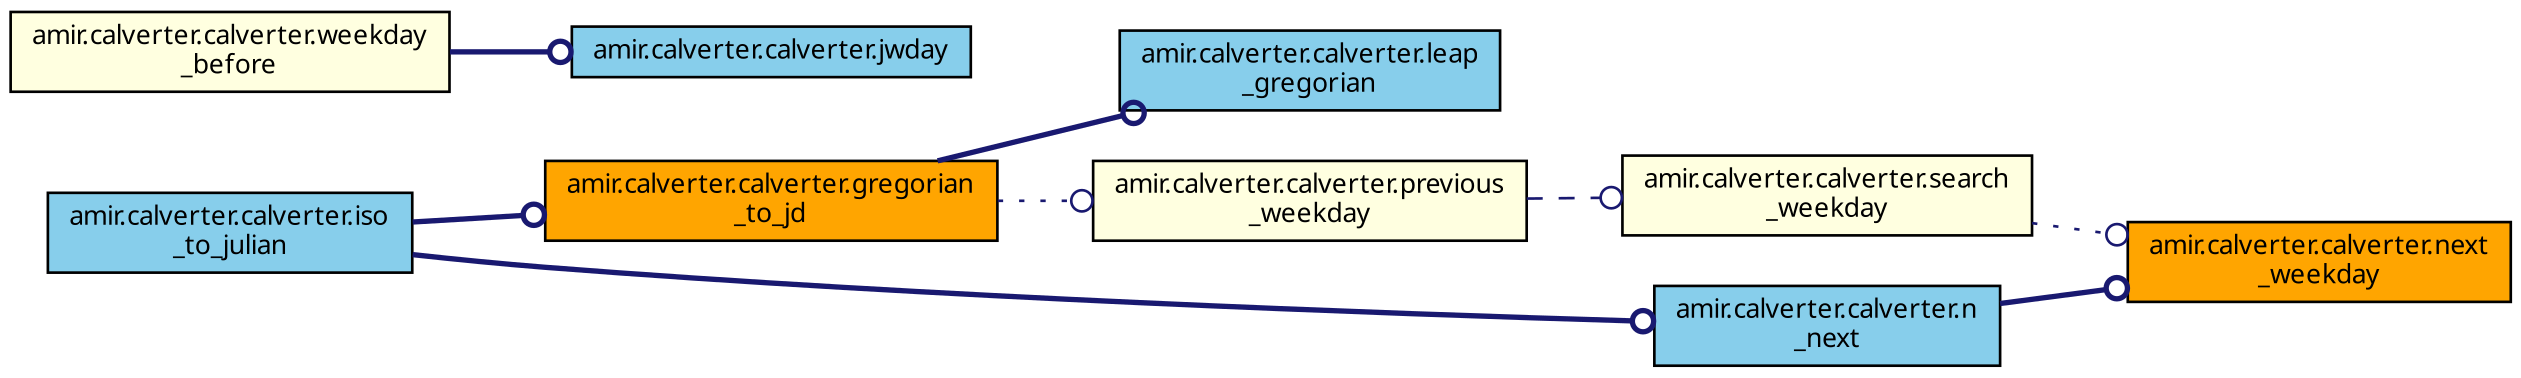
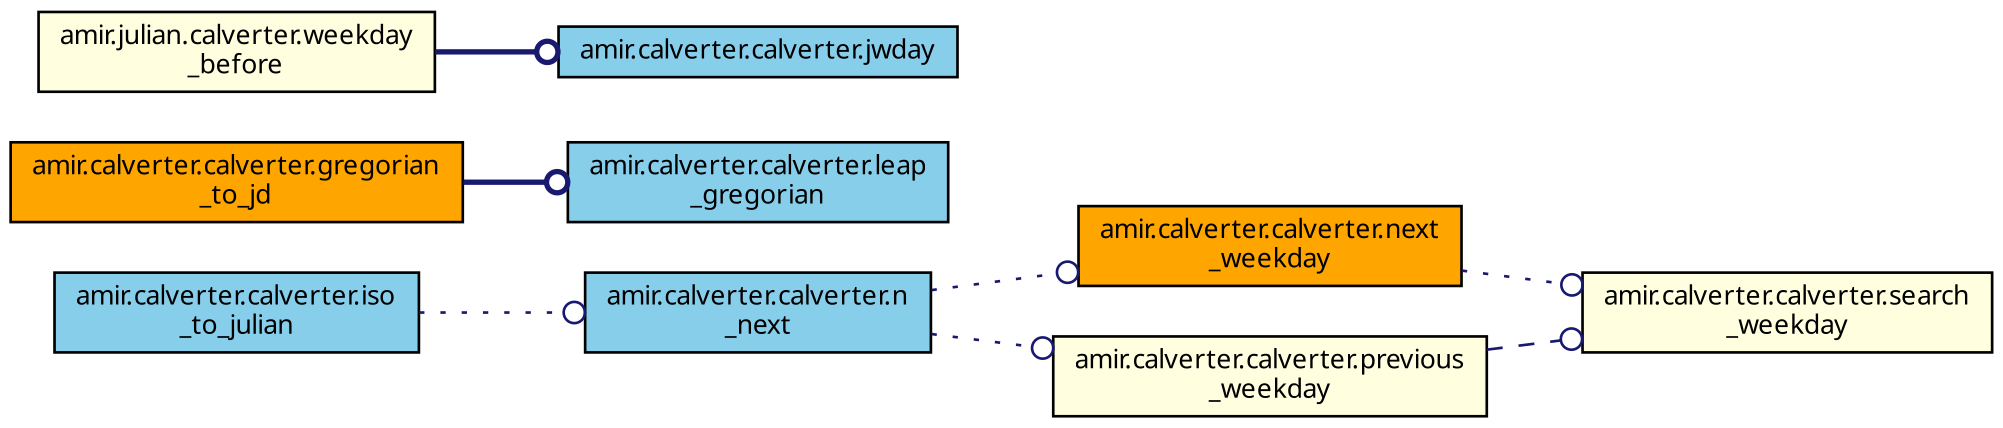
node "amir.calverter.calverter.weekday _before": label "amir.calverter.calverter.weekday _before" -> "amir.julian.calverter.weekday _before"
edge "amir.calverter.calverter.gregorian _to_jd" -> "amir.calverter.calverter.previous _weekday": now "amir.calverter.calverter.n _next" -> "amir.calverter.calverter.previous _weekday"
edge "amir.calverter.calverter.iso _to_julian" -> "amir.calverter.calverter.gregorian _to_jd": removed
edge "amir.calverter.calverter.search _weekday" -> "amir.calverter.calverter.next _weekday": reversed
edge "amir.calverter.calverter.iso _to_julian" -> "amir.calverter.calverter.n _next": style bold -> dotted
edge "amir.calverter.calverter.n _next" -> "amir.calverter.calverter.next _weekday": style bold -> dotted
